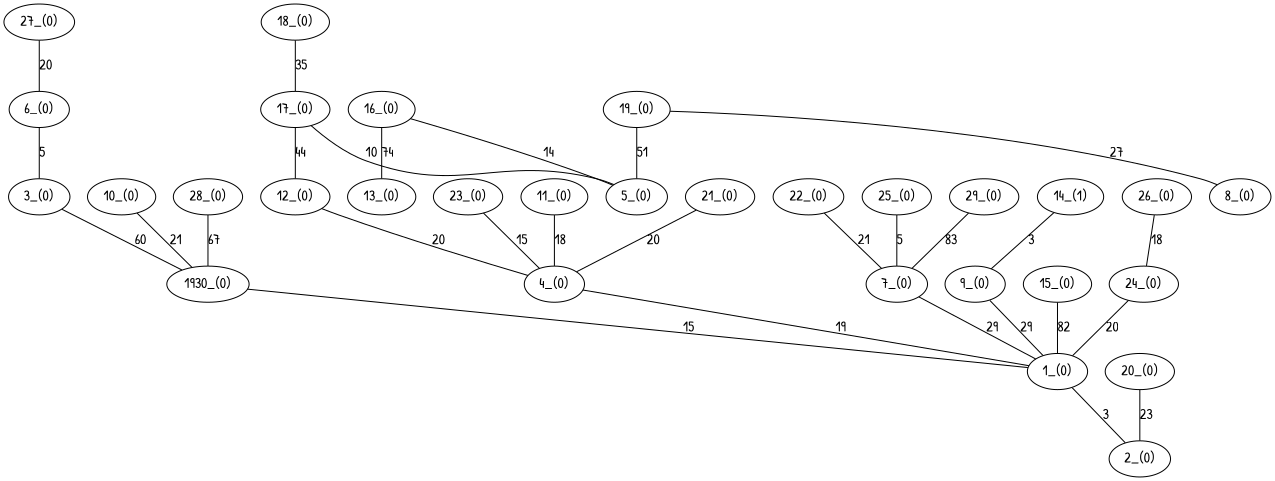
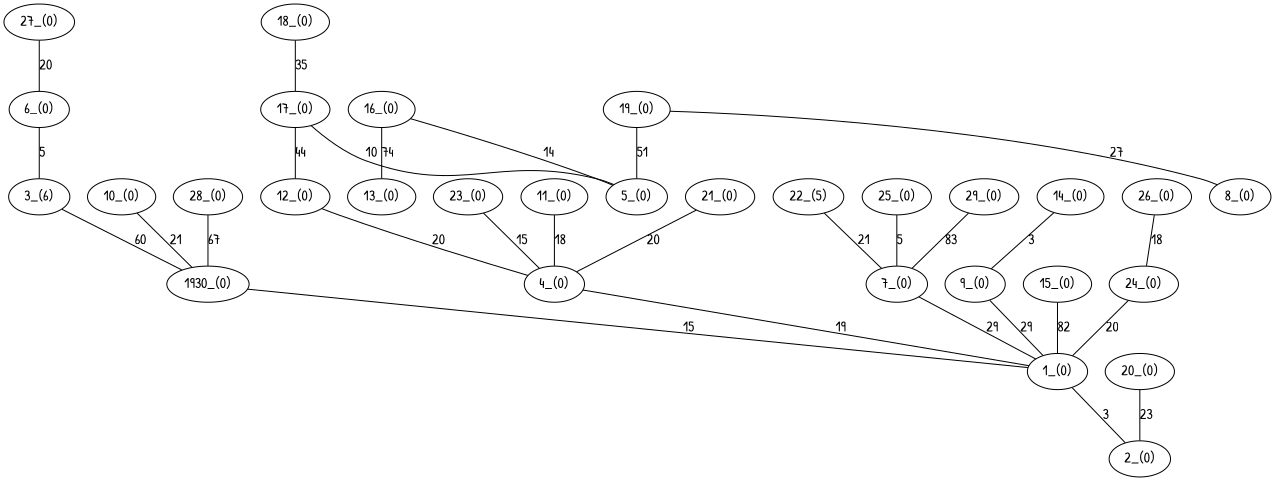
node "3_(0)": label "3_(0)" -> "3_(6)"
node "22_(0)": label "22_(0)" -> "22_(5)"
node "14_(1)": label "14_(1)" -> "14_(0)"
